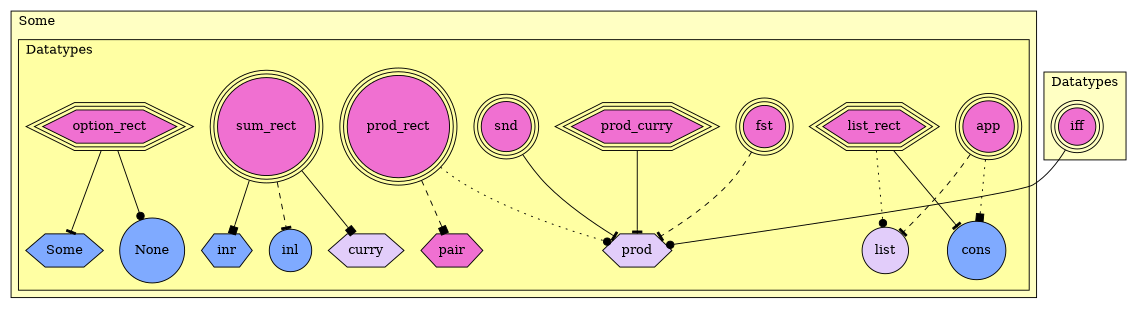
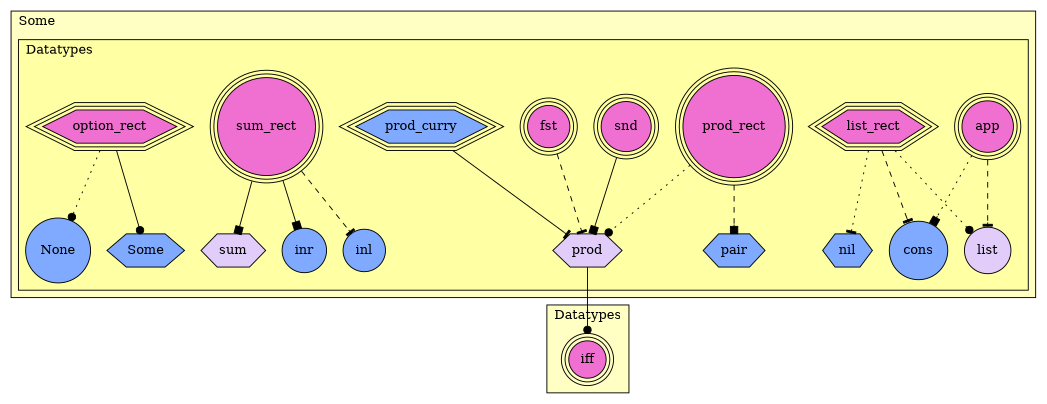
node "prod_curry": fillcolor #f070d1 -> #7faaff
edge "option_rect" -> "None": style solid -> dotted
edge "list_rect" -> "cons": style solid -> dashed
edge "option_rect" -> "Some": arrowhead tee -> dot
edge "snd" -> "prod": arrowhead tee -> box
edge "iff" -> "prod": reversed
node "inr": shape hexagon -> circle
node "curry": label "curry" -> "sum"
node "pair": fillcolor #f070d1 -> #7faaff
node "nil": added
